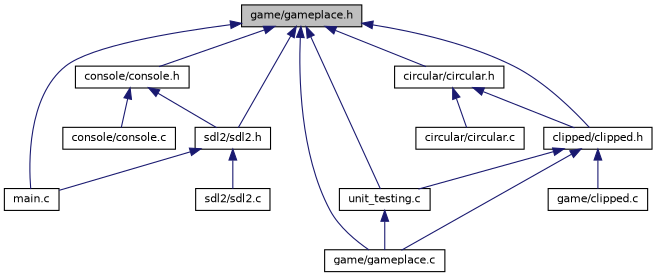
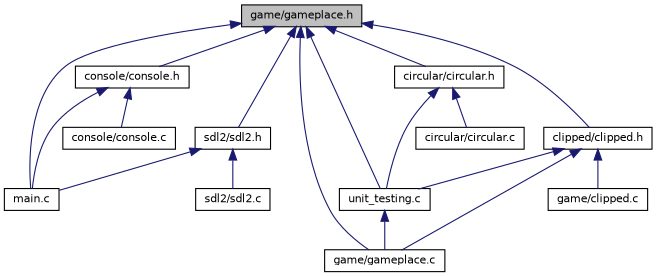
edge "sdl2/sdl2.h" -> "console/console.h": now "main.c" -> "console/console.h"
edge "clipped/clipped.h" -> "circular/circular.h": now "unit_testing.c" -> "circular/circular.h"
